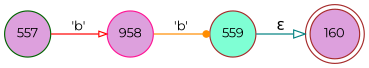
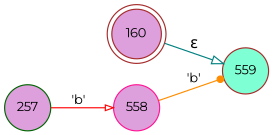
node "557": label "557" -> "257"
node "958": label "958" -> "558"
edge "559" -> "160": reversed
